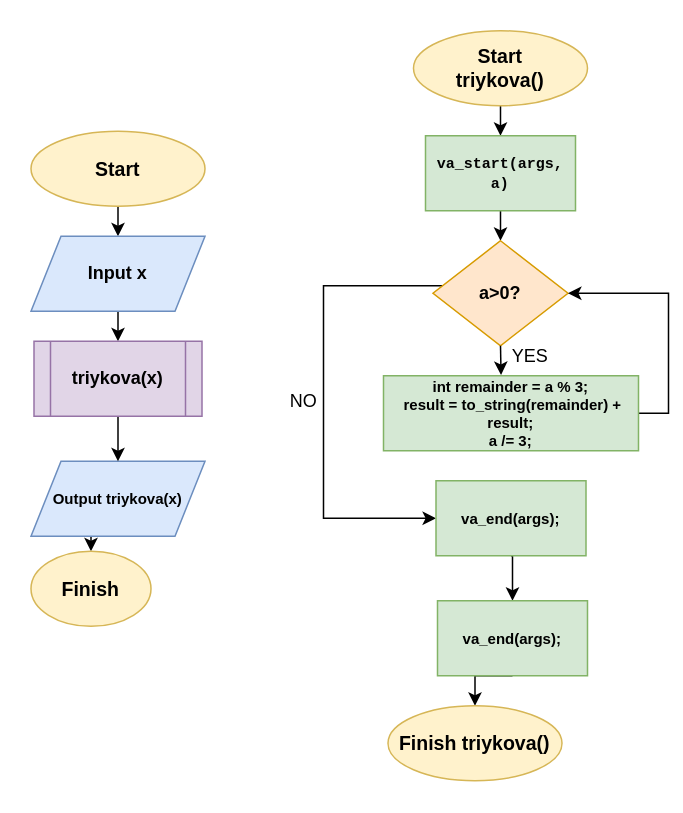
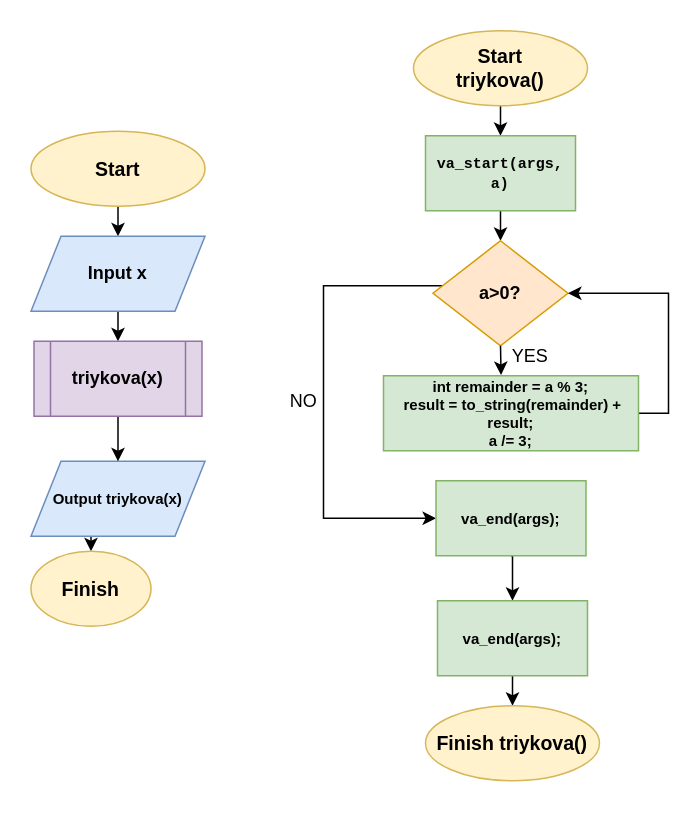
node "Finish triykova()": moved (475, 743) -> (512, 743)
